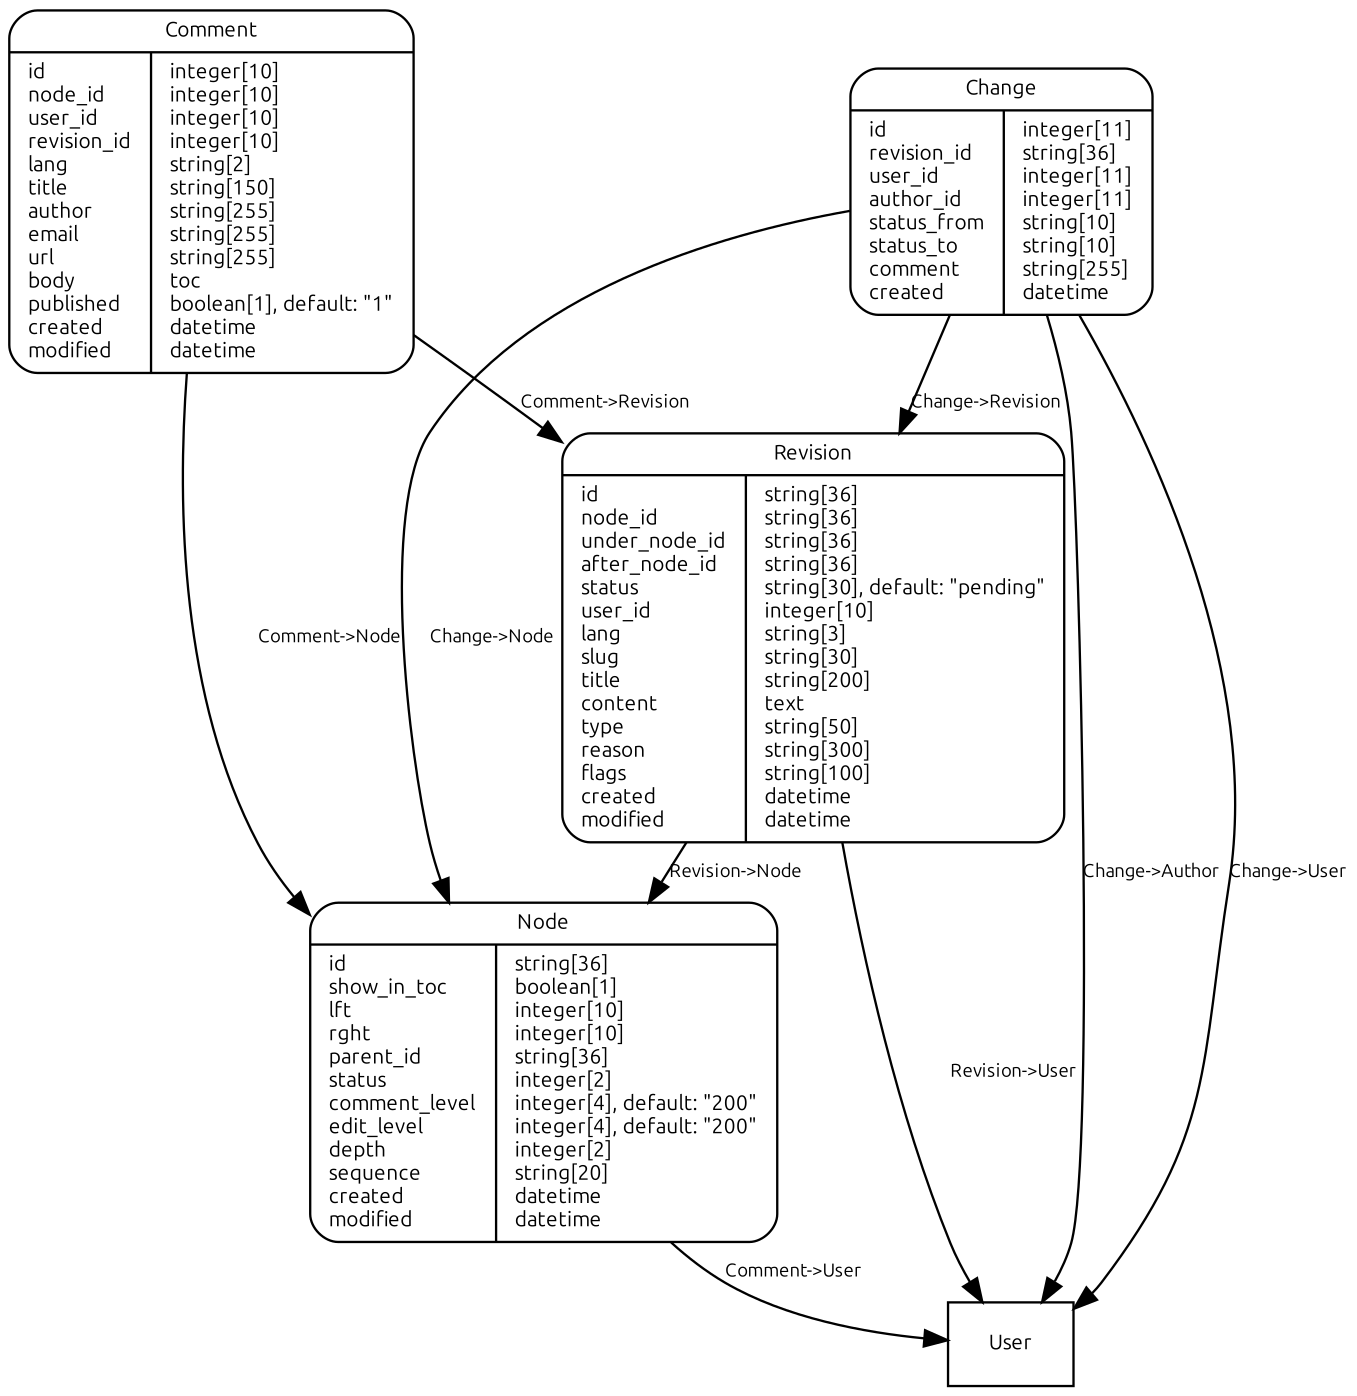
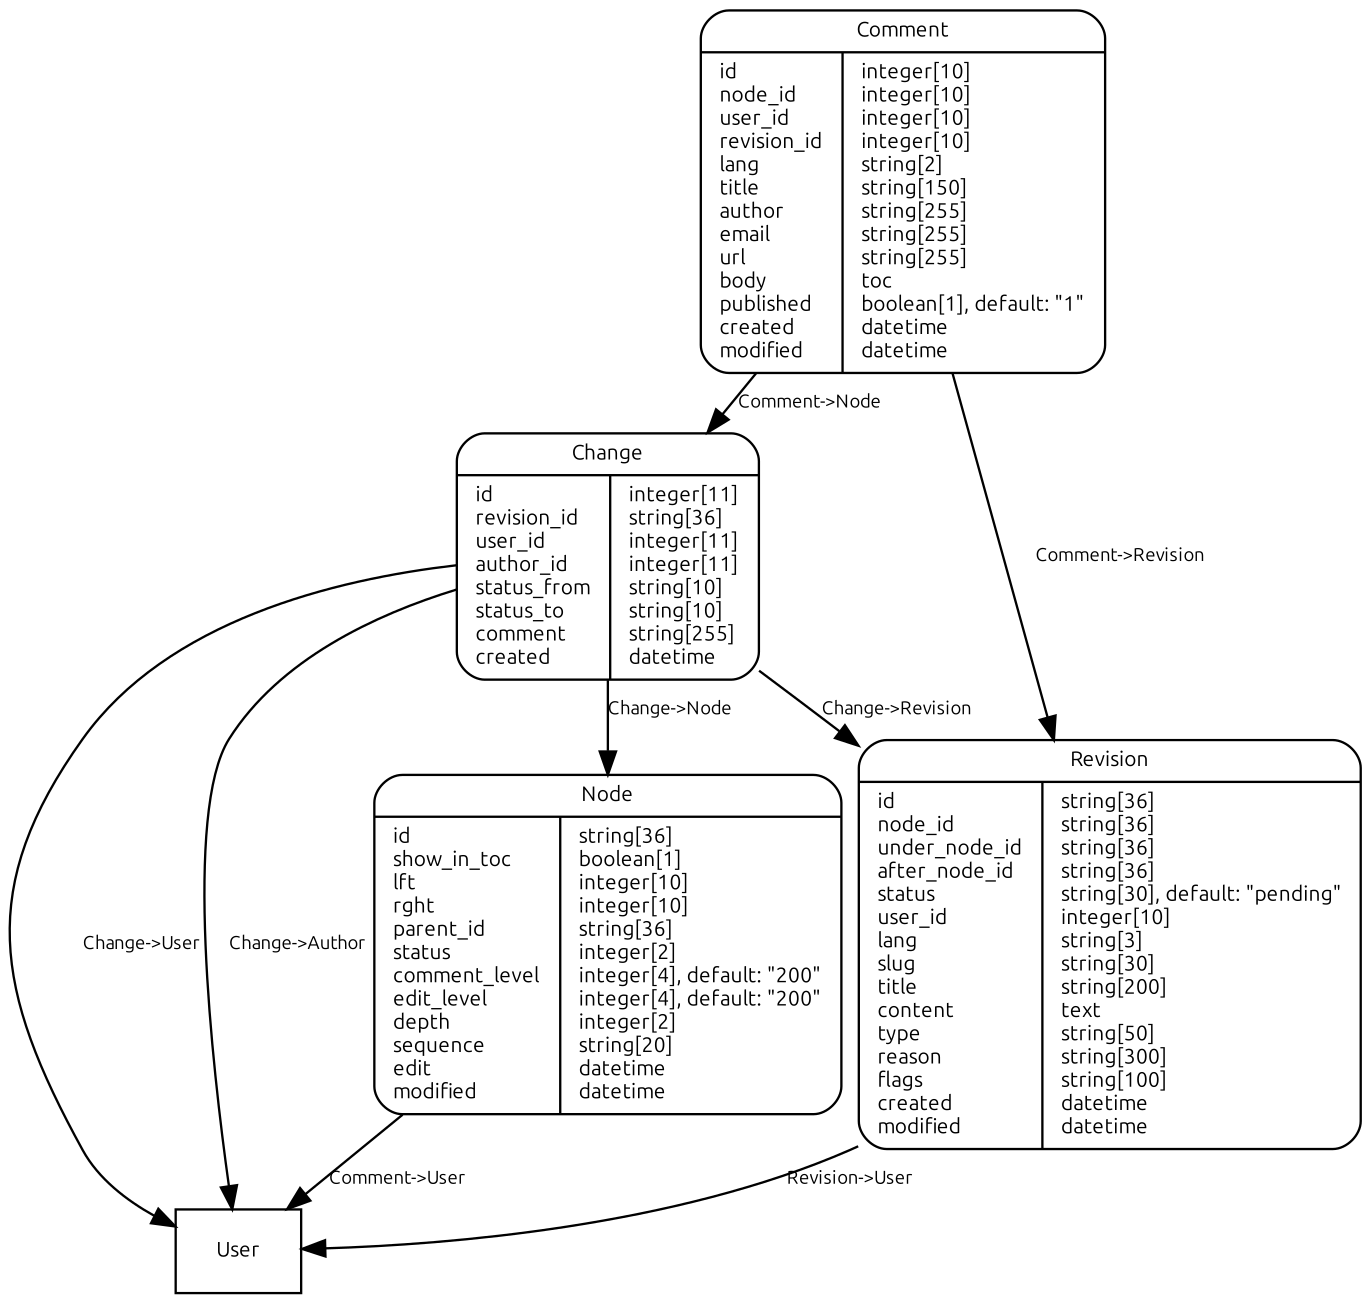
edge "Comment" -> "Node": now "Comment" -> "Change"
edge "Revision" -> "Node": removed, label "Revision->Node"
node "Node": text "created" -> "edit"
